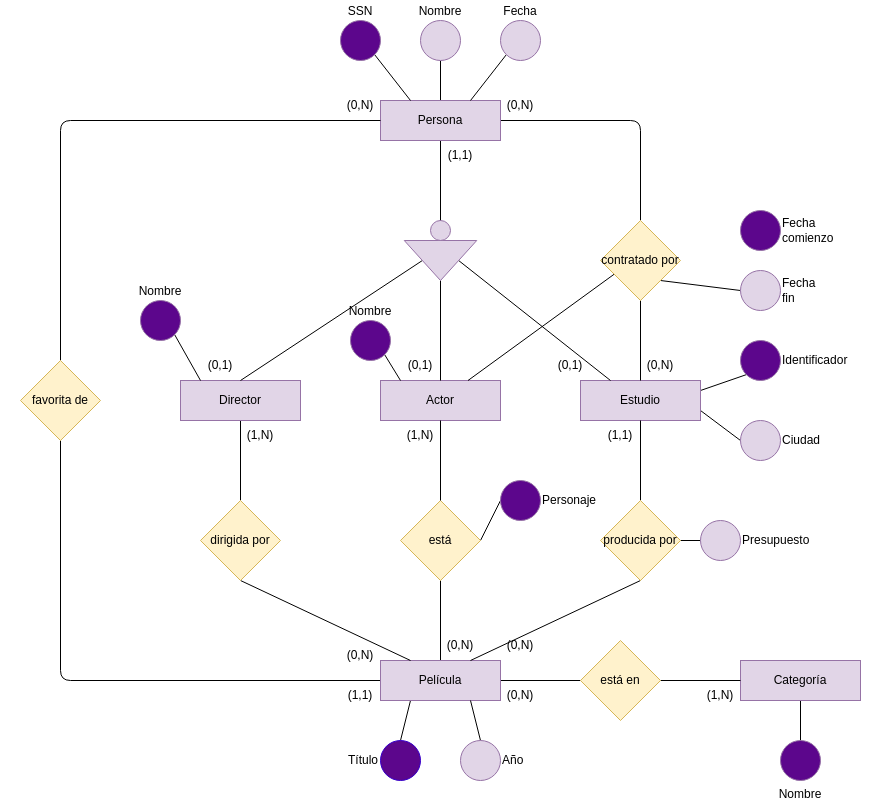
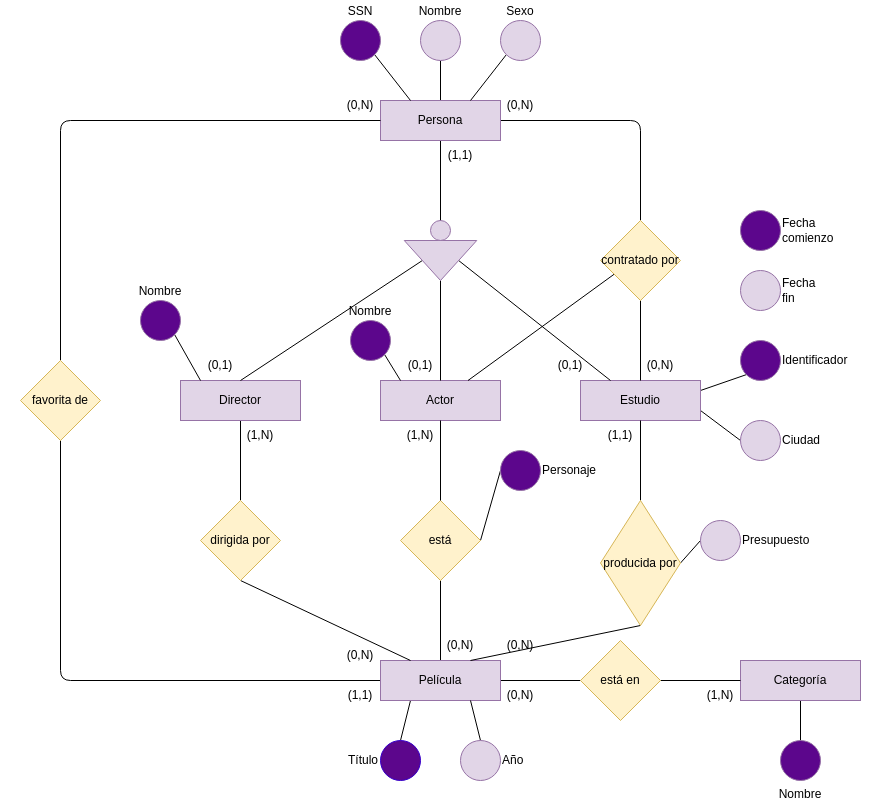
node "Fecha": label "Fecha" -> "Sexo"
edge "contratado por" -- "Fecha fin": removed
node "Personaje": moved (521, 501) -> (521, 471)
node "producida por": size 80x80 -> 80x125
